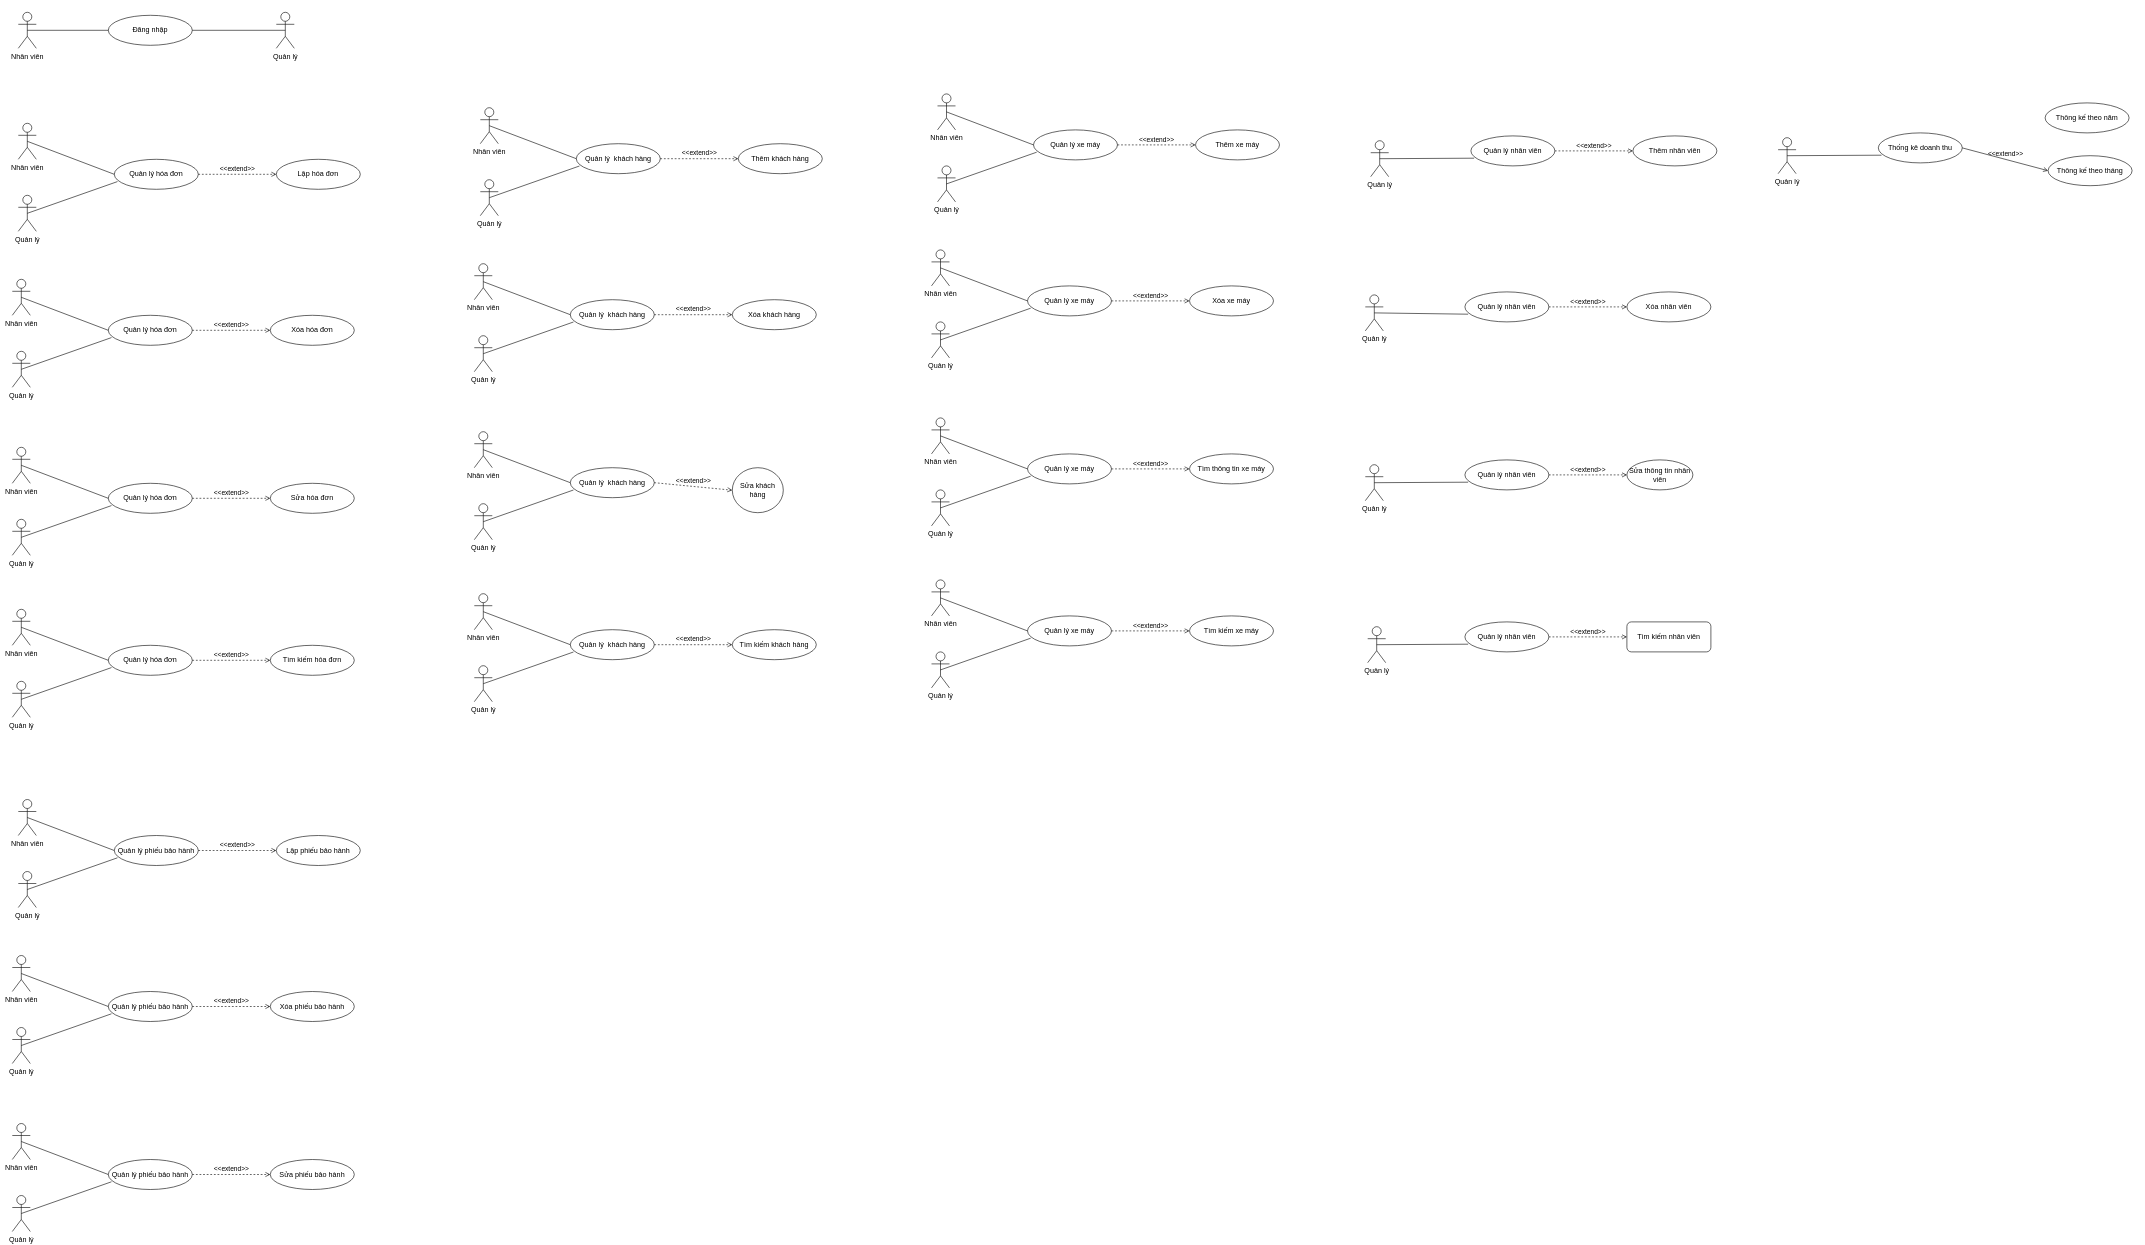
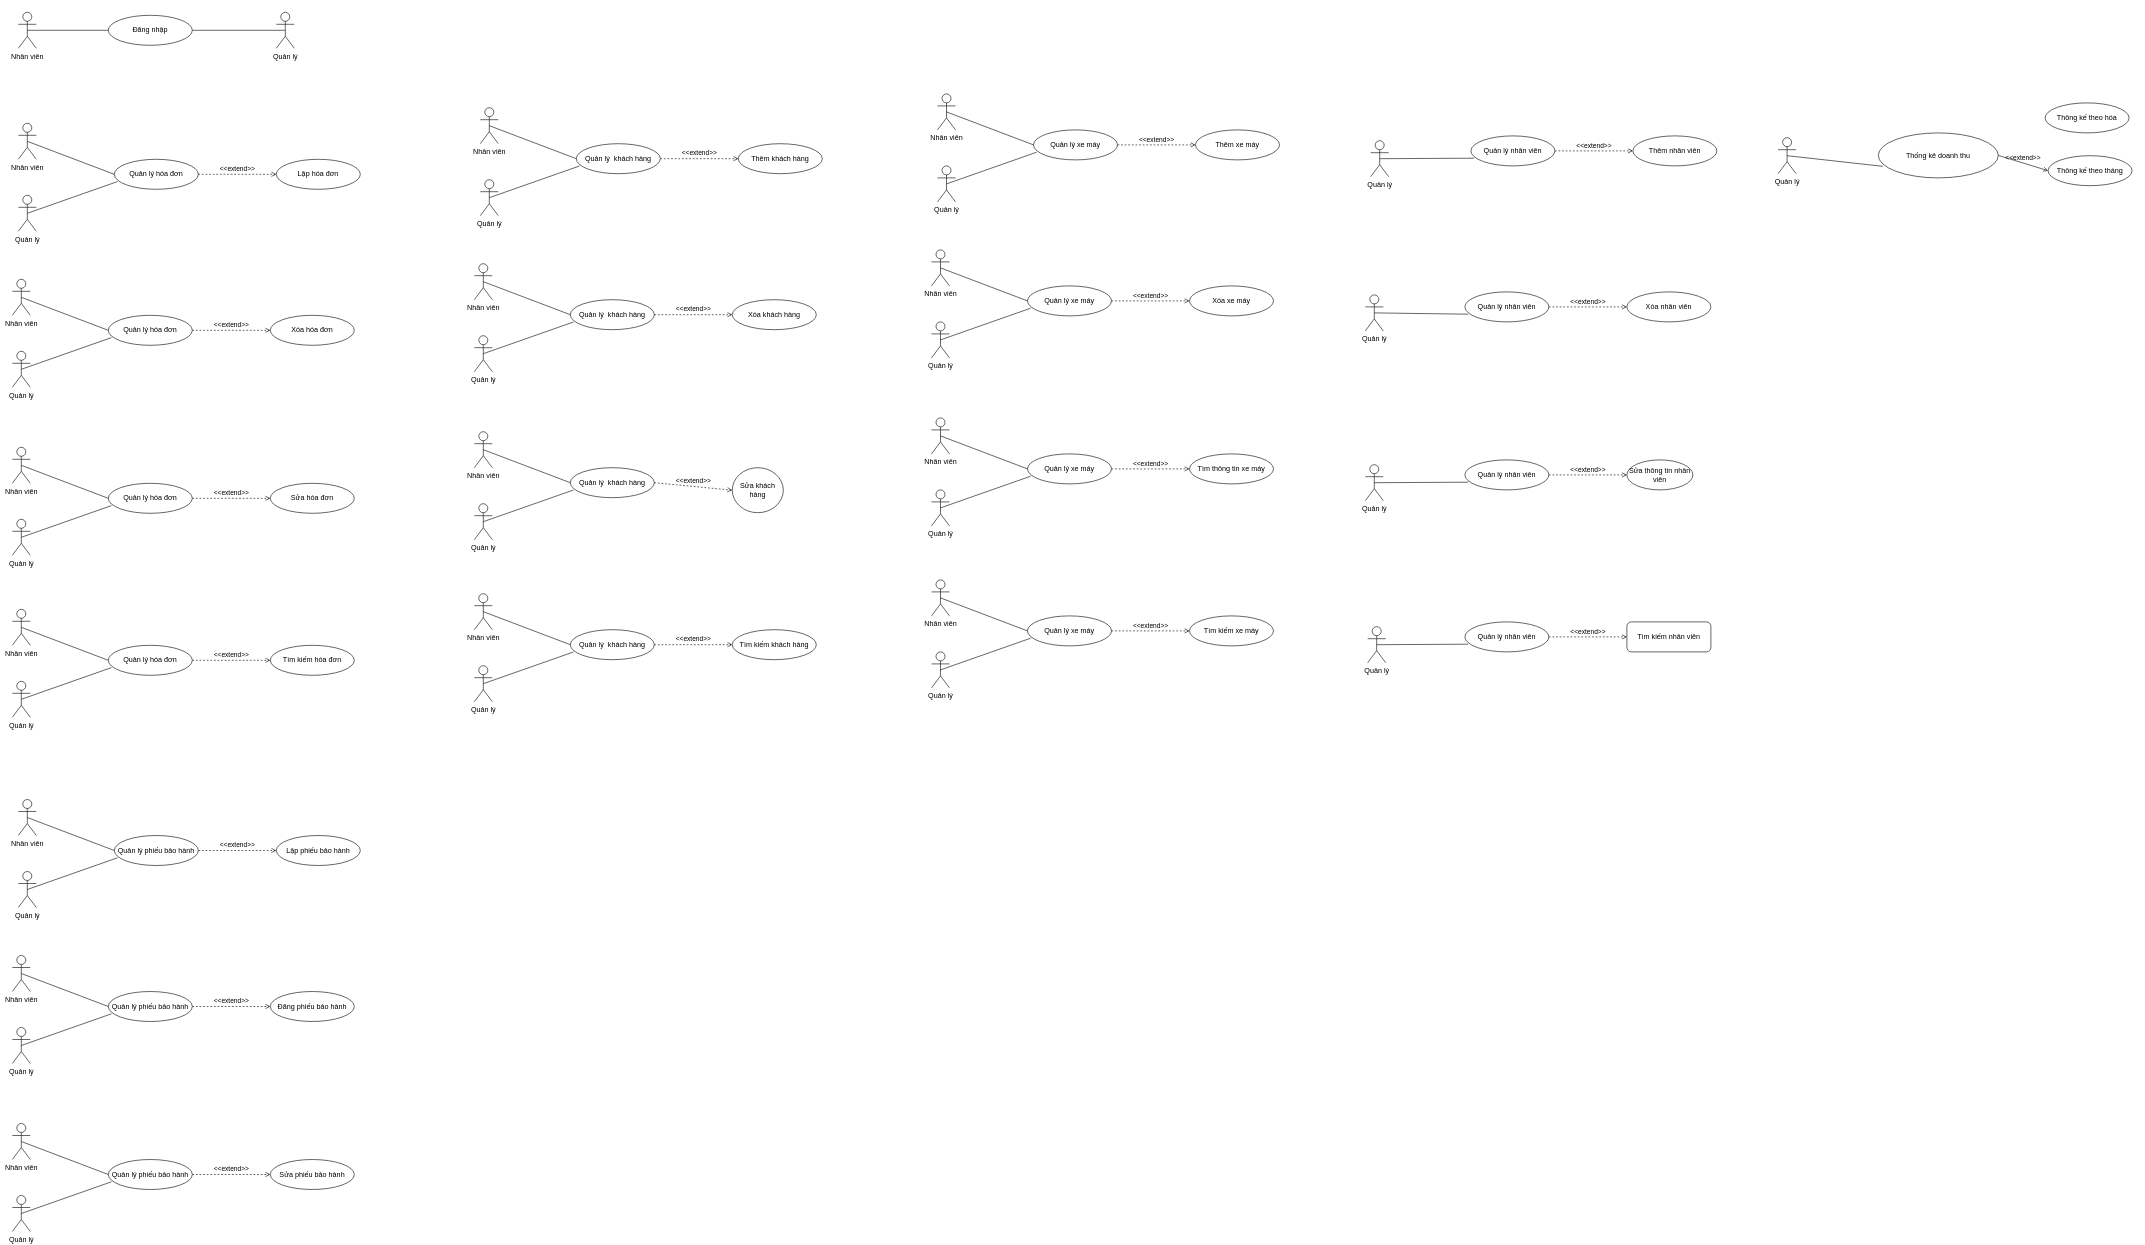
node "Thông kế theo năm": label "Thông kế theo năm" -> "Thông kế theo hóa"
node "Thống kê doanh thu": size 84x30 -> 120x45
node "Xóa phiếu bảo hành": label "Xóa phiếu bảo hành" -> "Đăng phiếu bảo hành"
